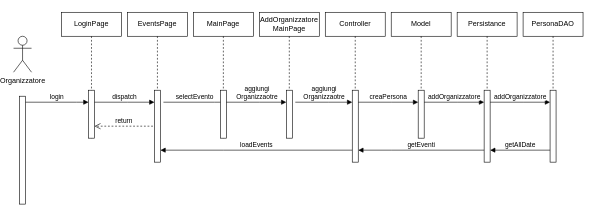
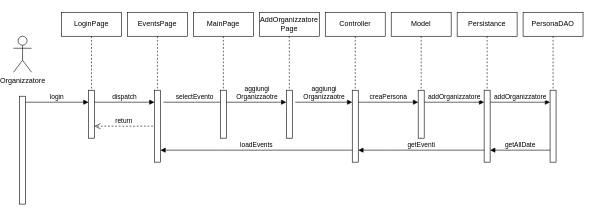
node "AddOrganizzatore MainPage": label "AddOrganizzatore MainPage" -> "AddOrganizzatore Page"
